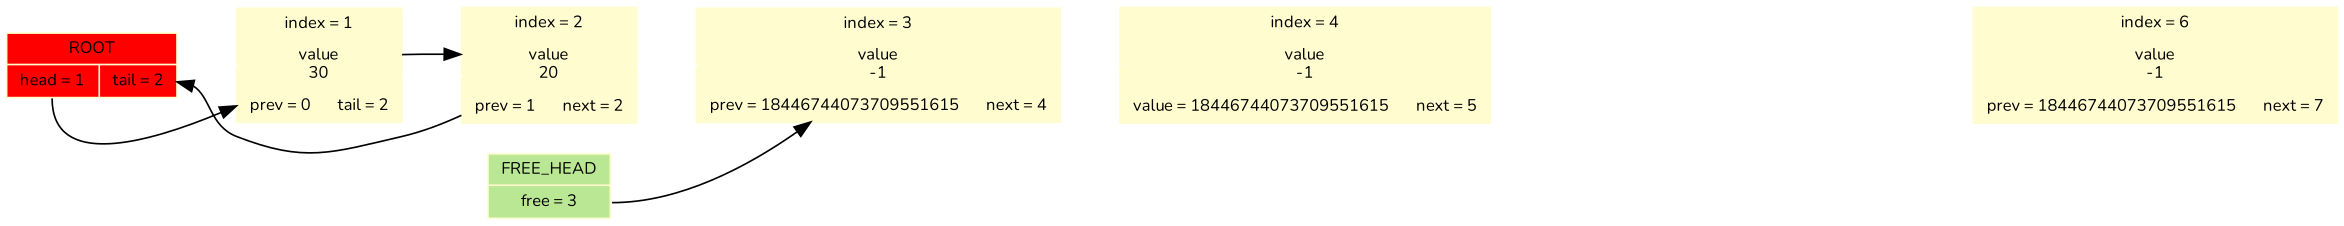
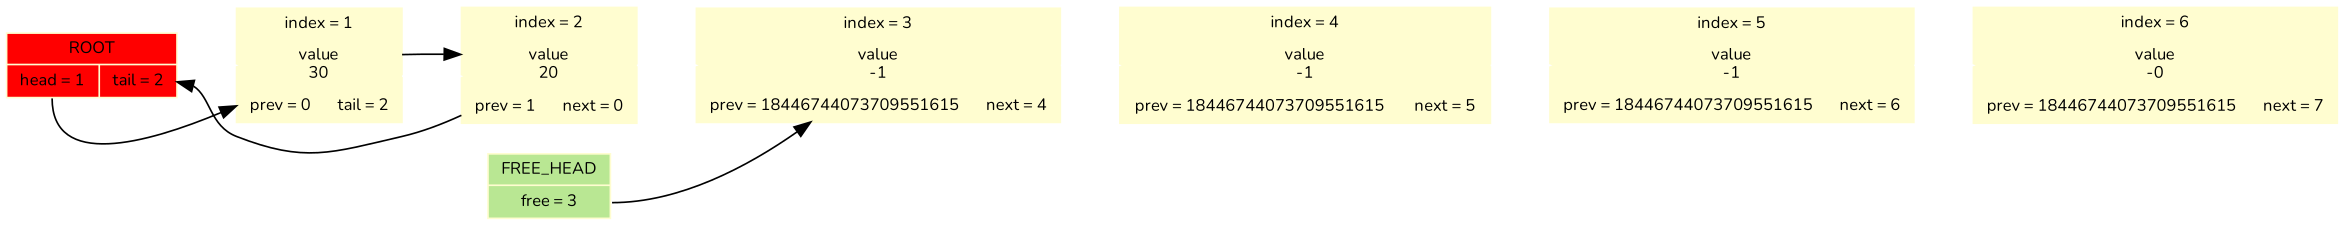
node "index = 5": added
node "index = 6": text "-1" -> "-0"
node "index = 2": text "next = 2" -> "next = 0"
node "index = 4": text "value = 18446744073709551615" -> "prev = 18446744073709551615"
